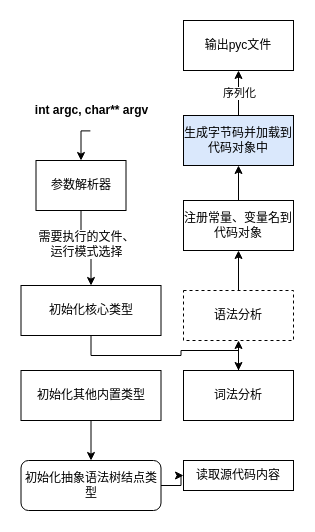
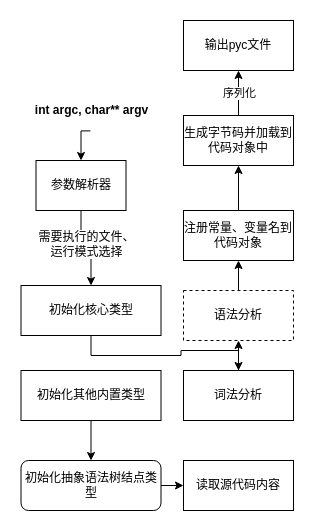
node "生成字节码并加载到代码对象中": fillcolor #dae8fc -> #ffffff
node "注册常量、变量名到代码对象": moved (239, 226) -> (239, 236)
node "读取源代码内容": size 110x30 -> 110x50
